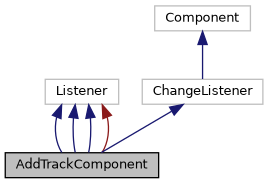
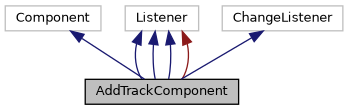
edge "ChangeListener" -> "Component": now "AddTrackComponent" -> "Component"
